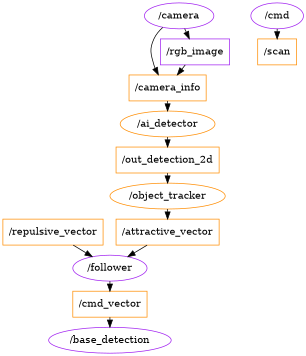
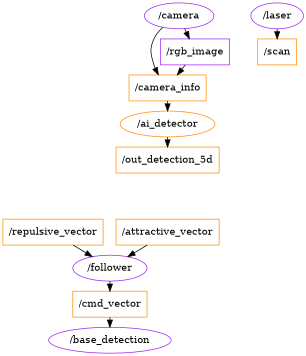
node "/cmd": label "/cmd" -> "/laser"
node "/out_detection_2d": label "/out_detection_2d" -> "/out_detection_5d"
node "/object_tracker": removed
